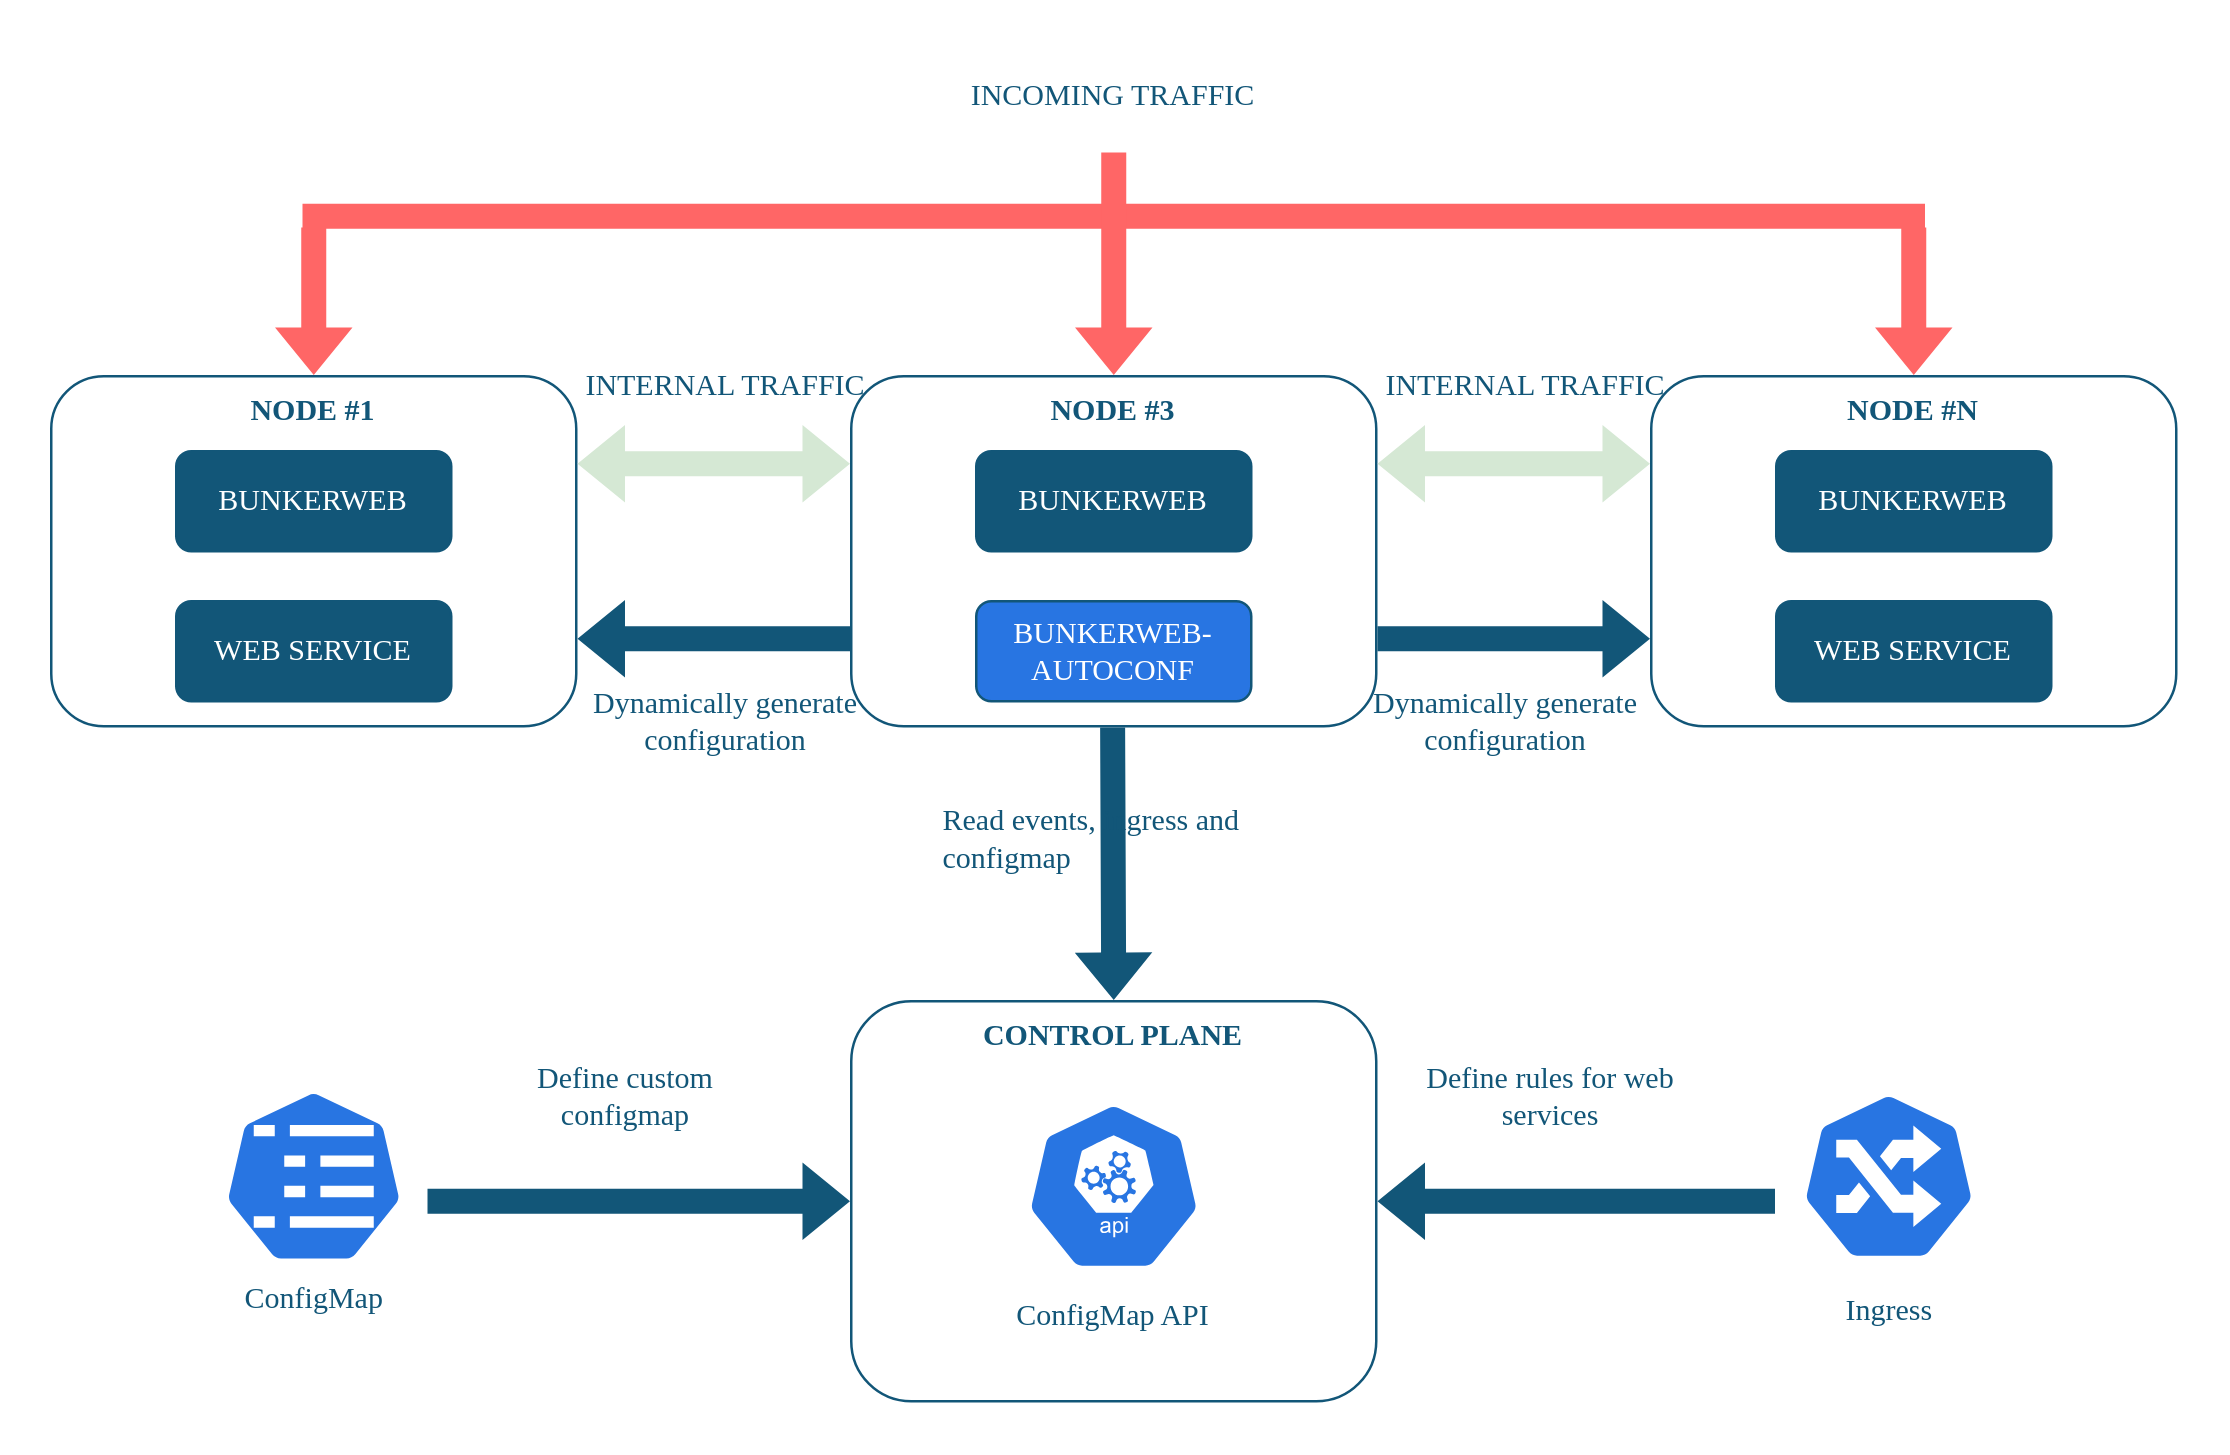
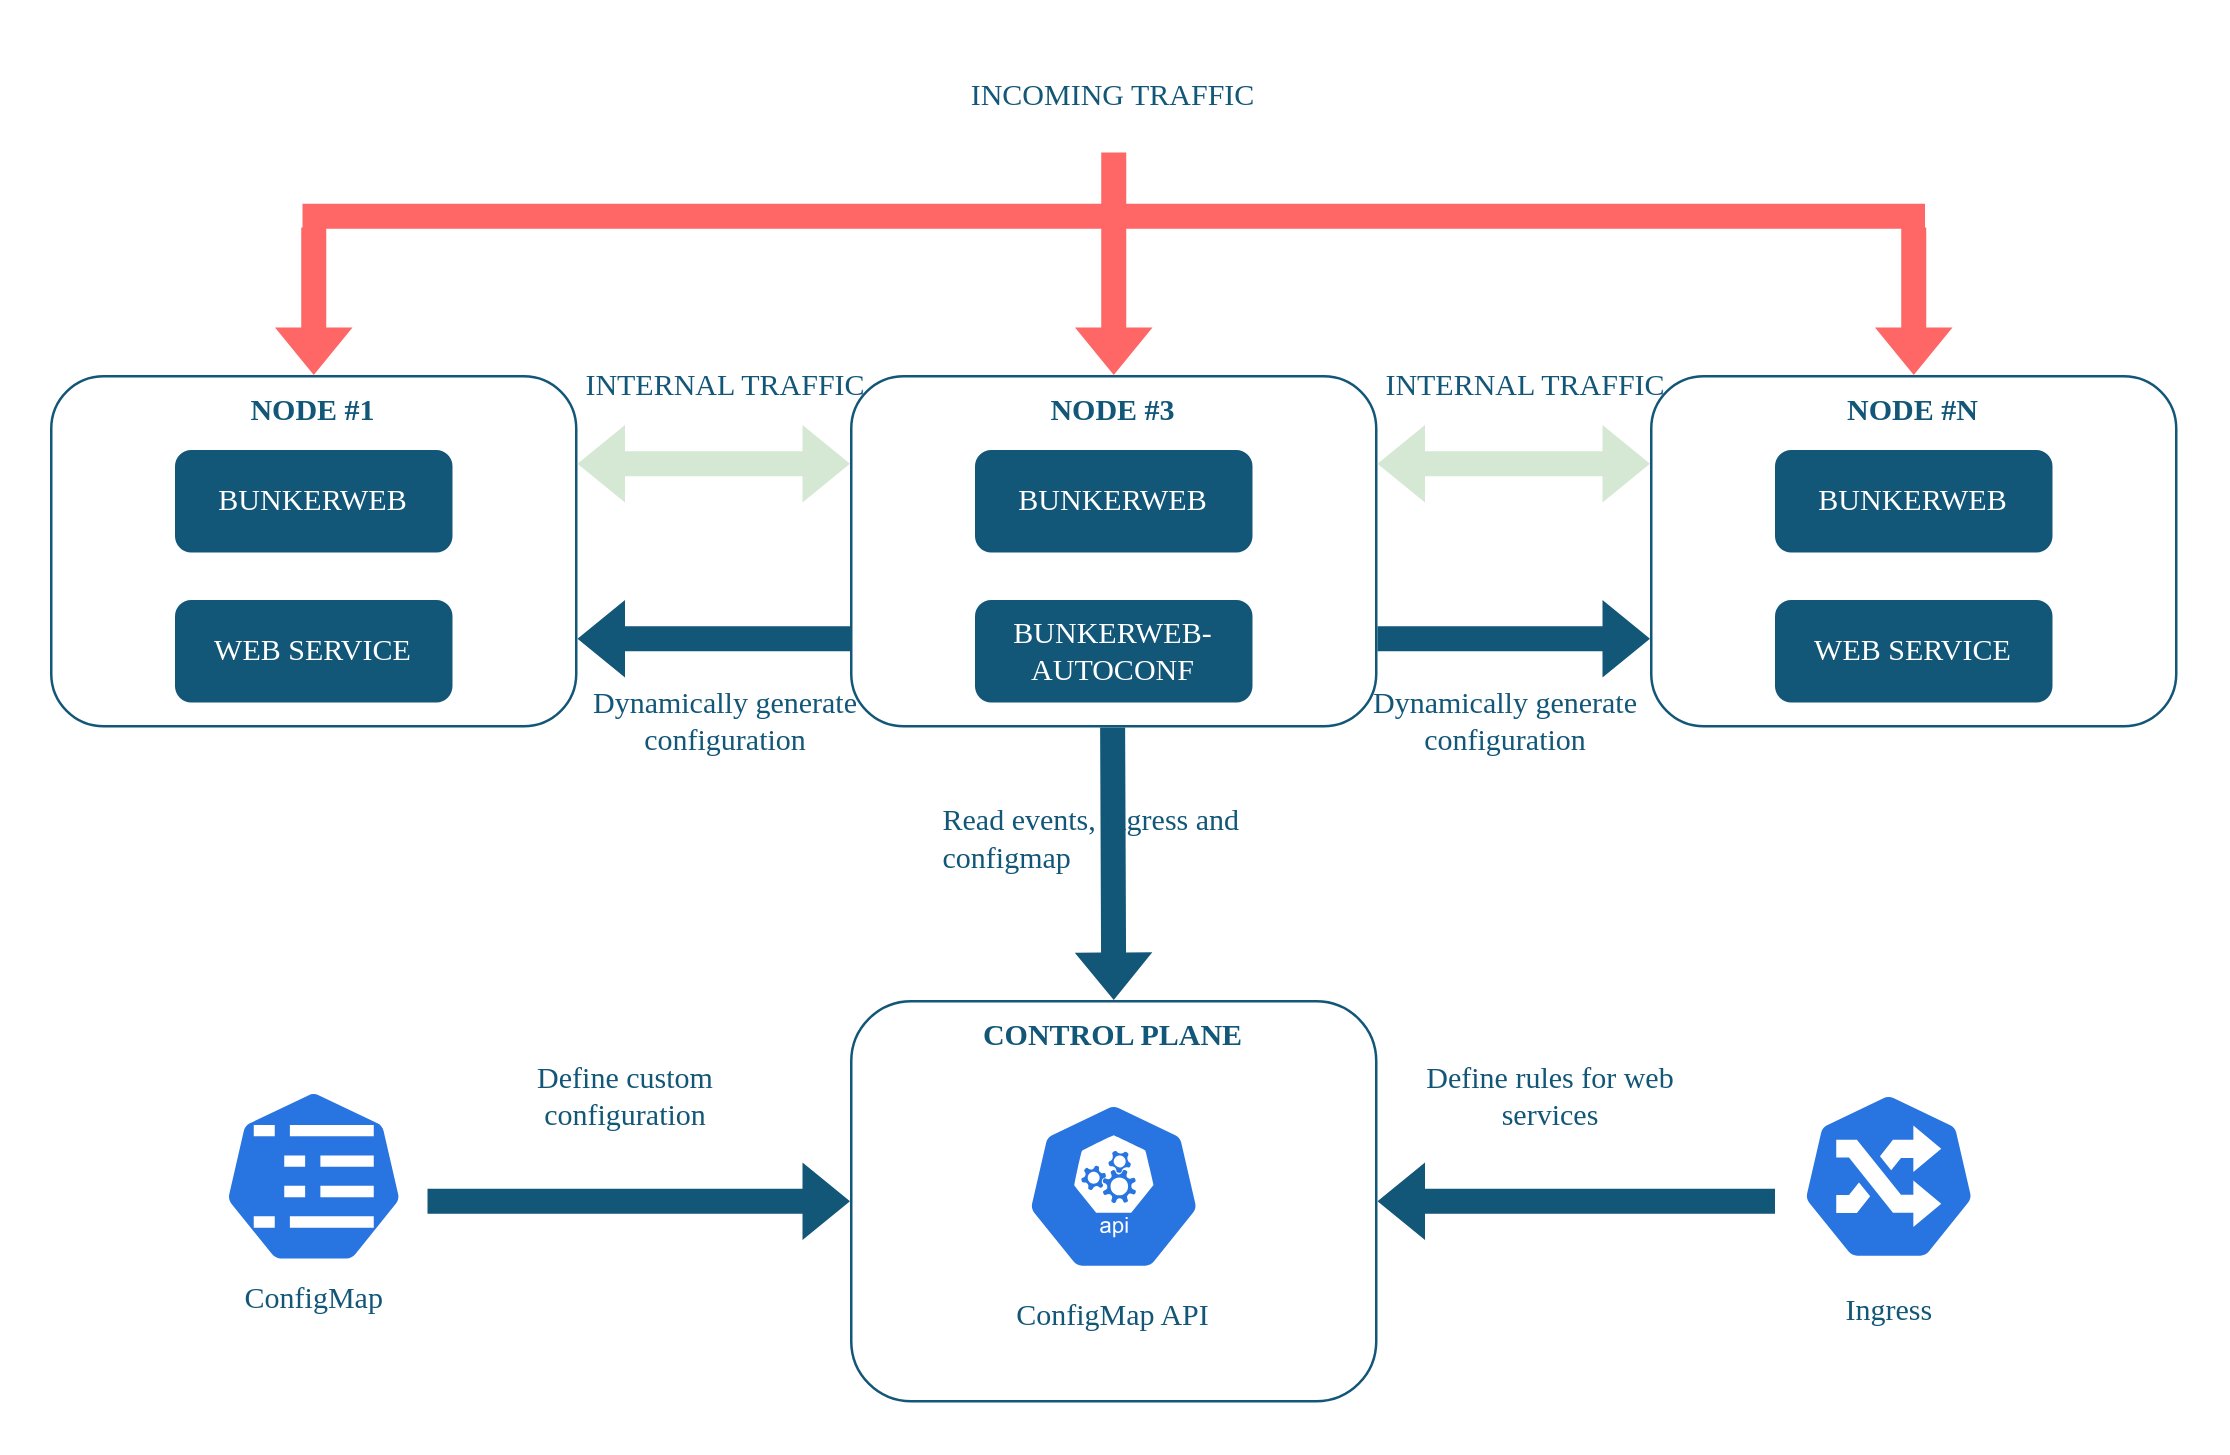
node "BUNKERWEB-AUTOCONF": fillcolor #2875e2 -> #125678
node "Define custom configmap": label "Define custom configmap" -> "Define custom configuration"
